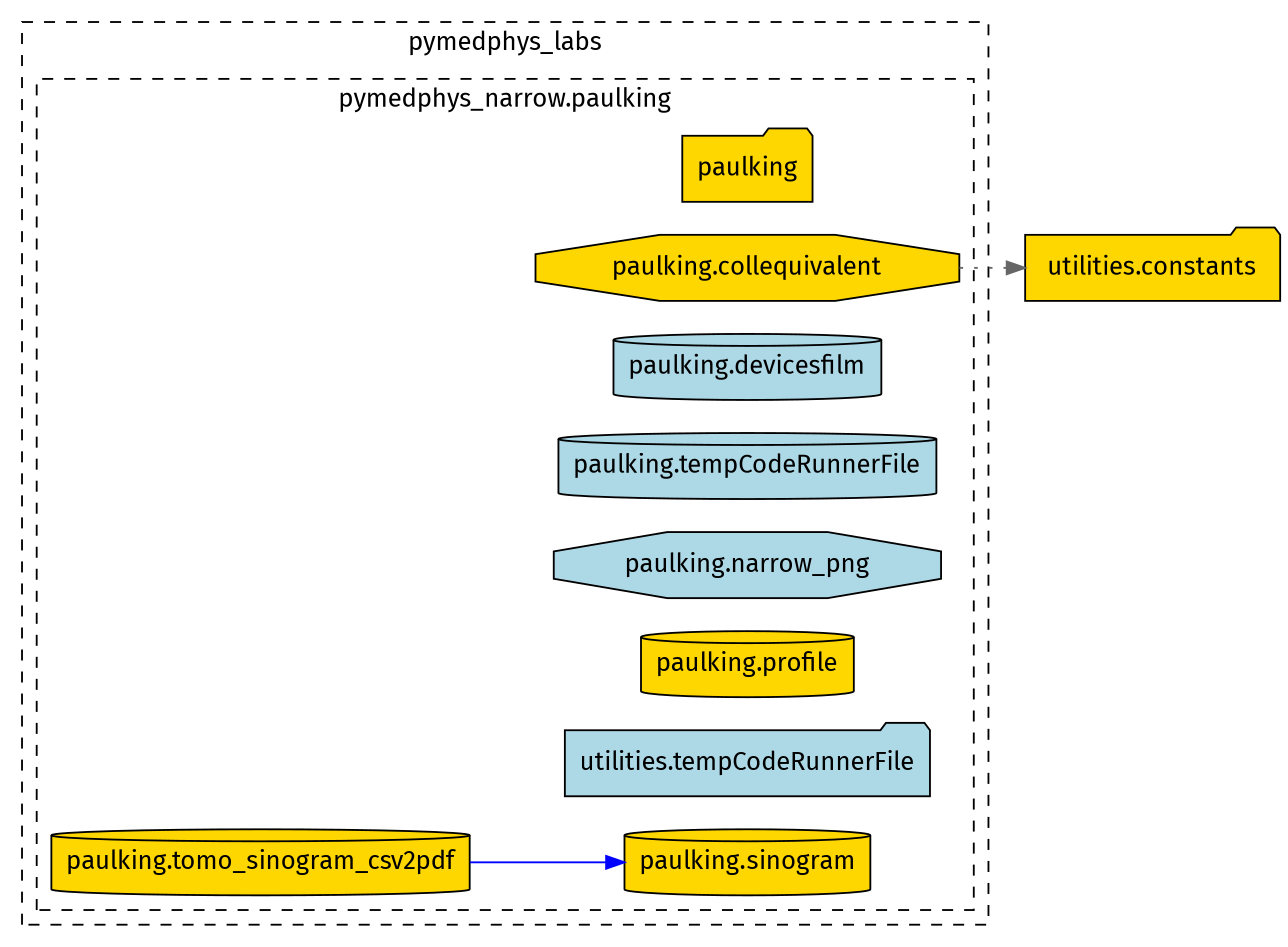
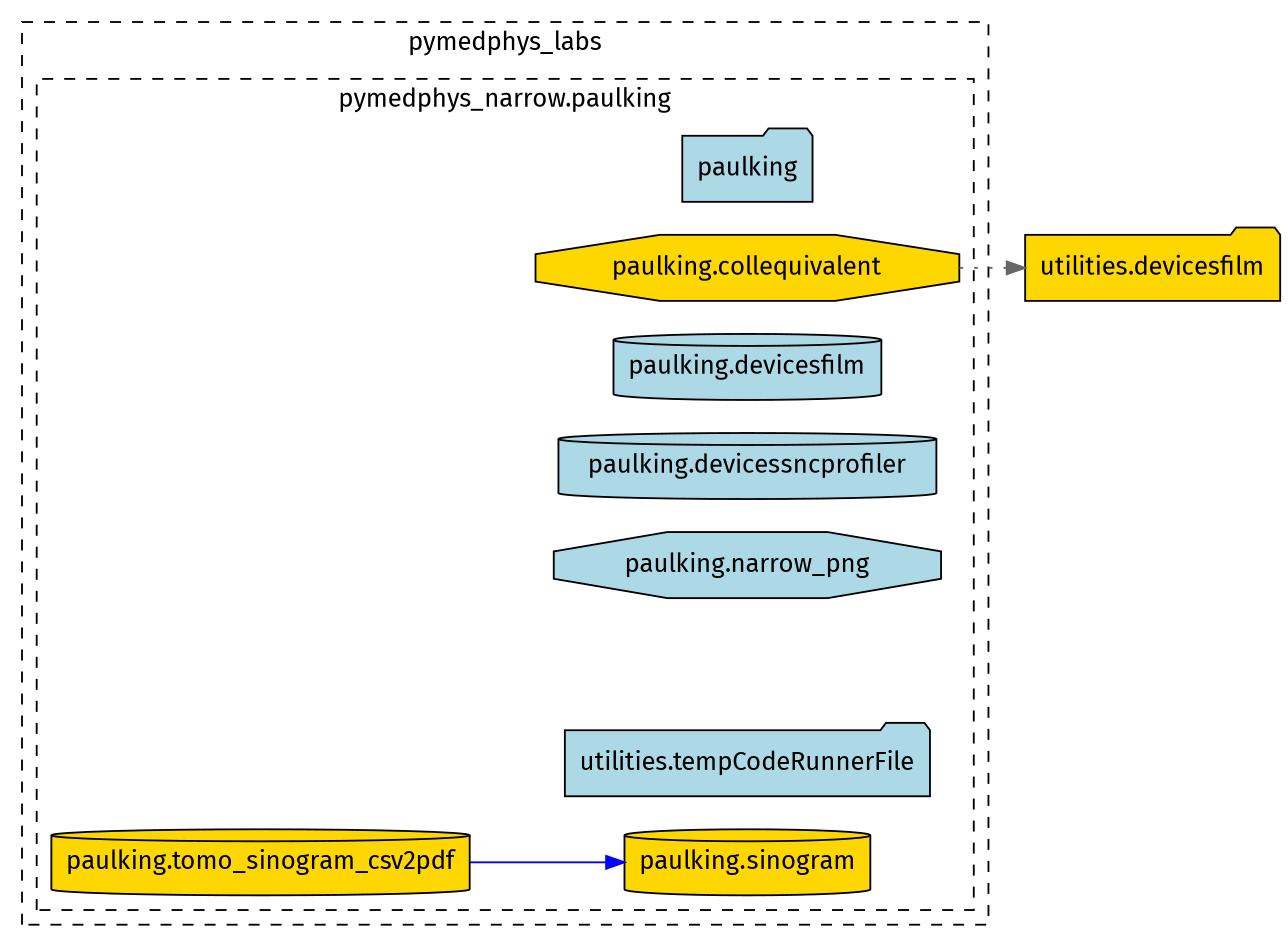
node "paulking": fillcolor gold -> lightblue
node "utilities.constants": label "utilities.constants" -> "utilities.devicesfilm"
node "paulking.tempCodeRunnerFile": label "paulking.tempCodeRunnerFile" -> "paulking.devicessncprofiler"
node "paulking.profile": removed
